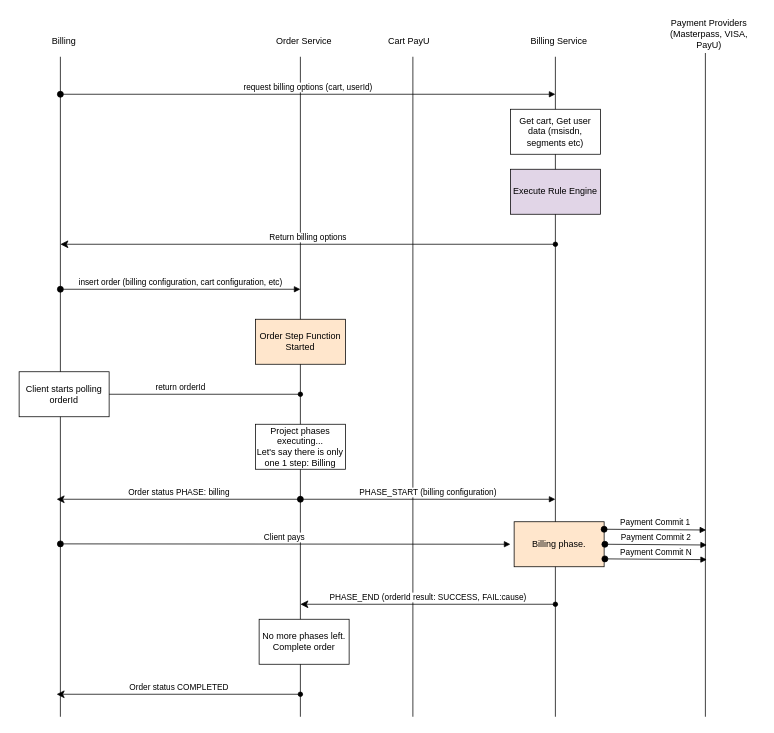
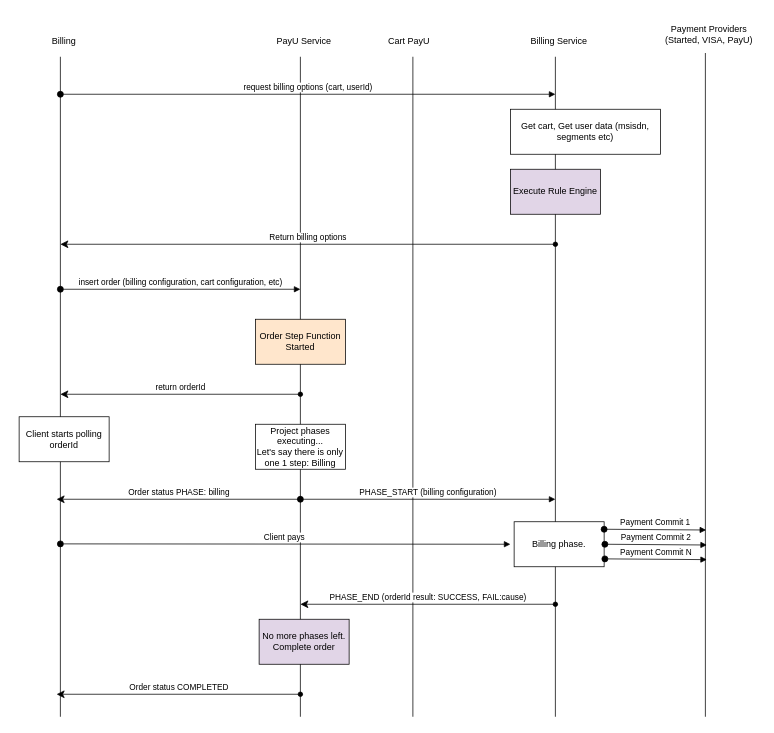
node "Payment Providers (Masterpass, VISA, PayU)": label "Payment Providers (Masterpass, VISA, PayU)" -> "Payment Providers (Started, VISA, PayU)"
node "Order Service": label "Order Service" -> "PayU Service"
node "Get cart, Get user data (msisdn, segments etc)": size 90x45 -> 150x45
node "Client starts polling orderId": moved (64, 394) -> (64, 439)
node "Billing phase.": fillcolor #ffe6cc -> #ffffff
node "No more phases left. Complete order": fillcolor #ffffff -> #e1d5e7
